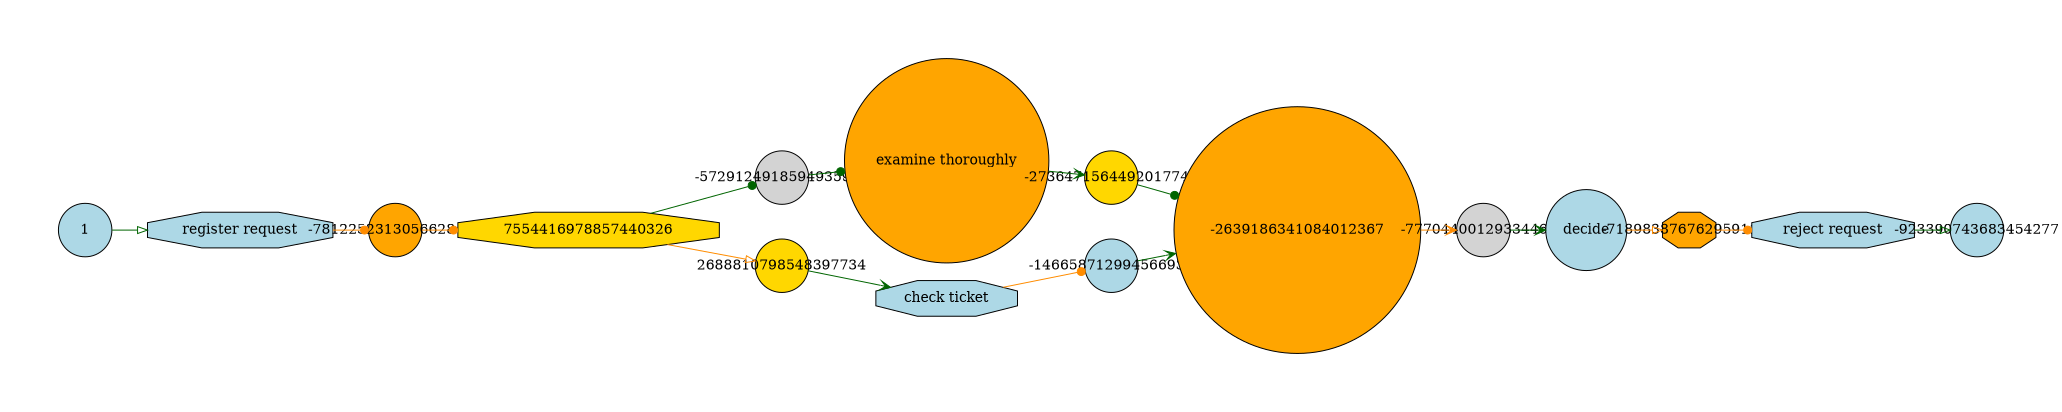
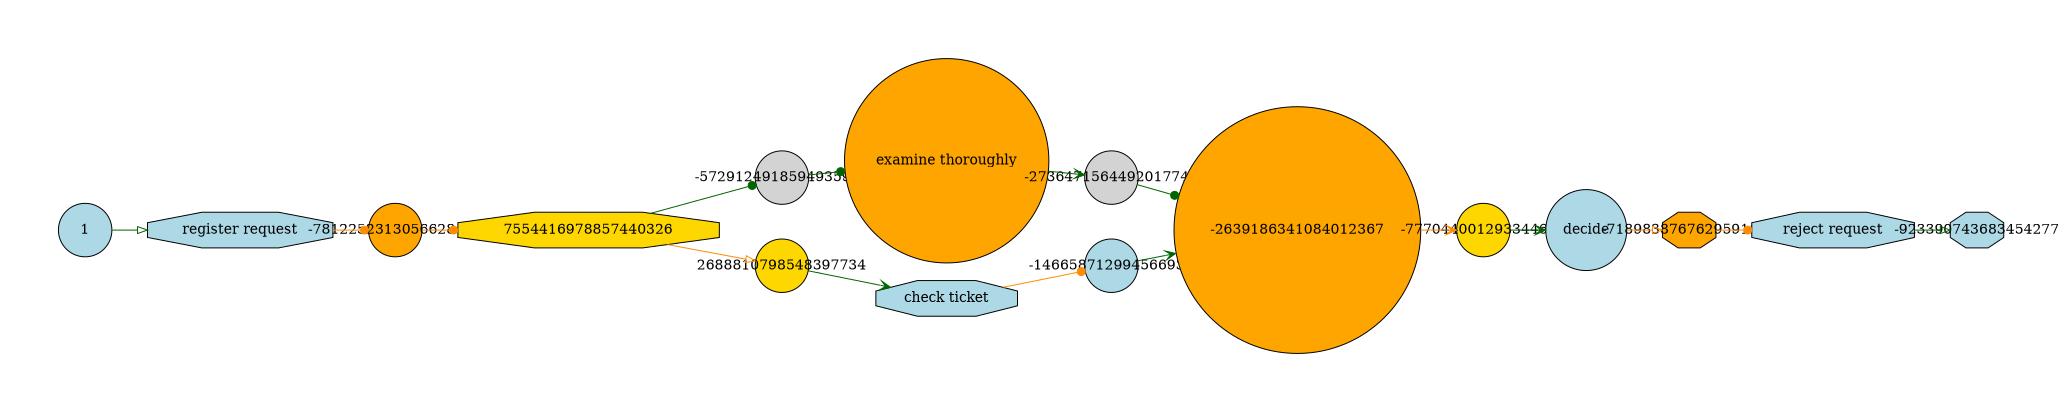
node "-2736471564492017744": fillcolor gold -> lightgrey
node "-777044001293344698": fillcolor lightgrey -> gold
node "-923390743683454277": shape circle -> octagon
